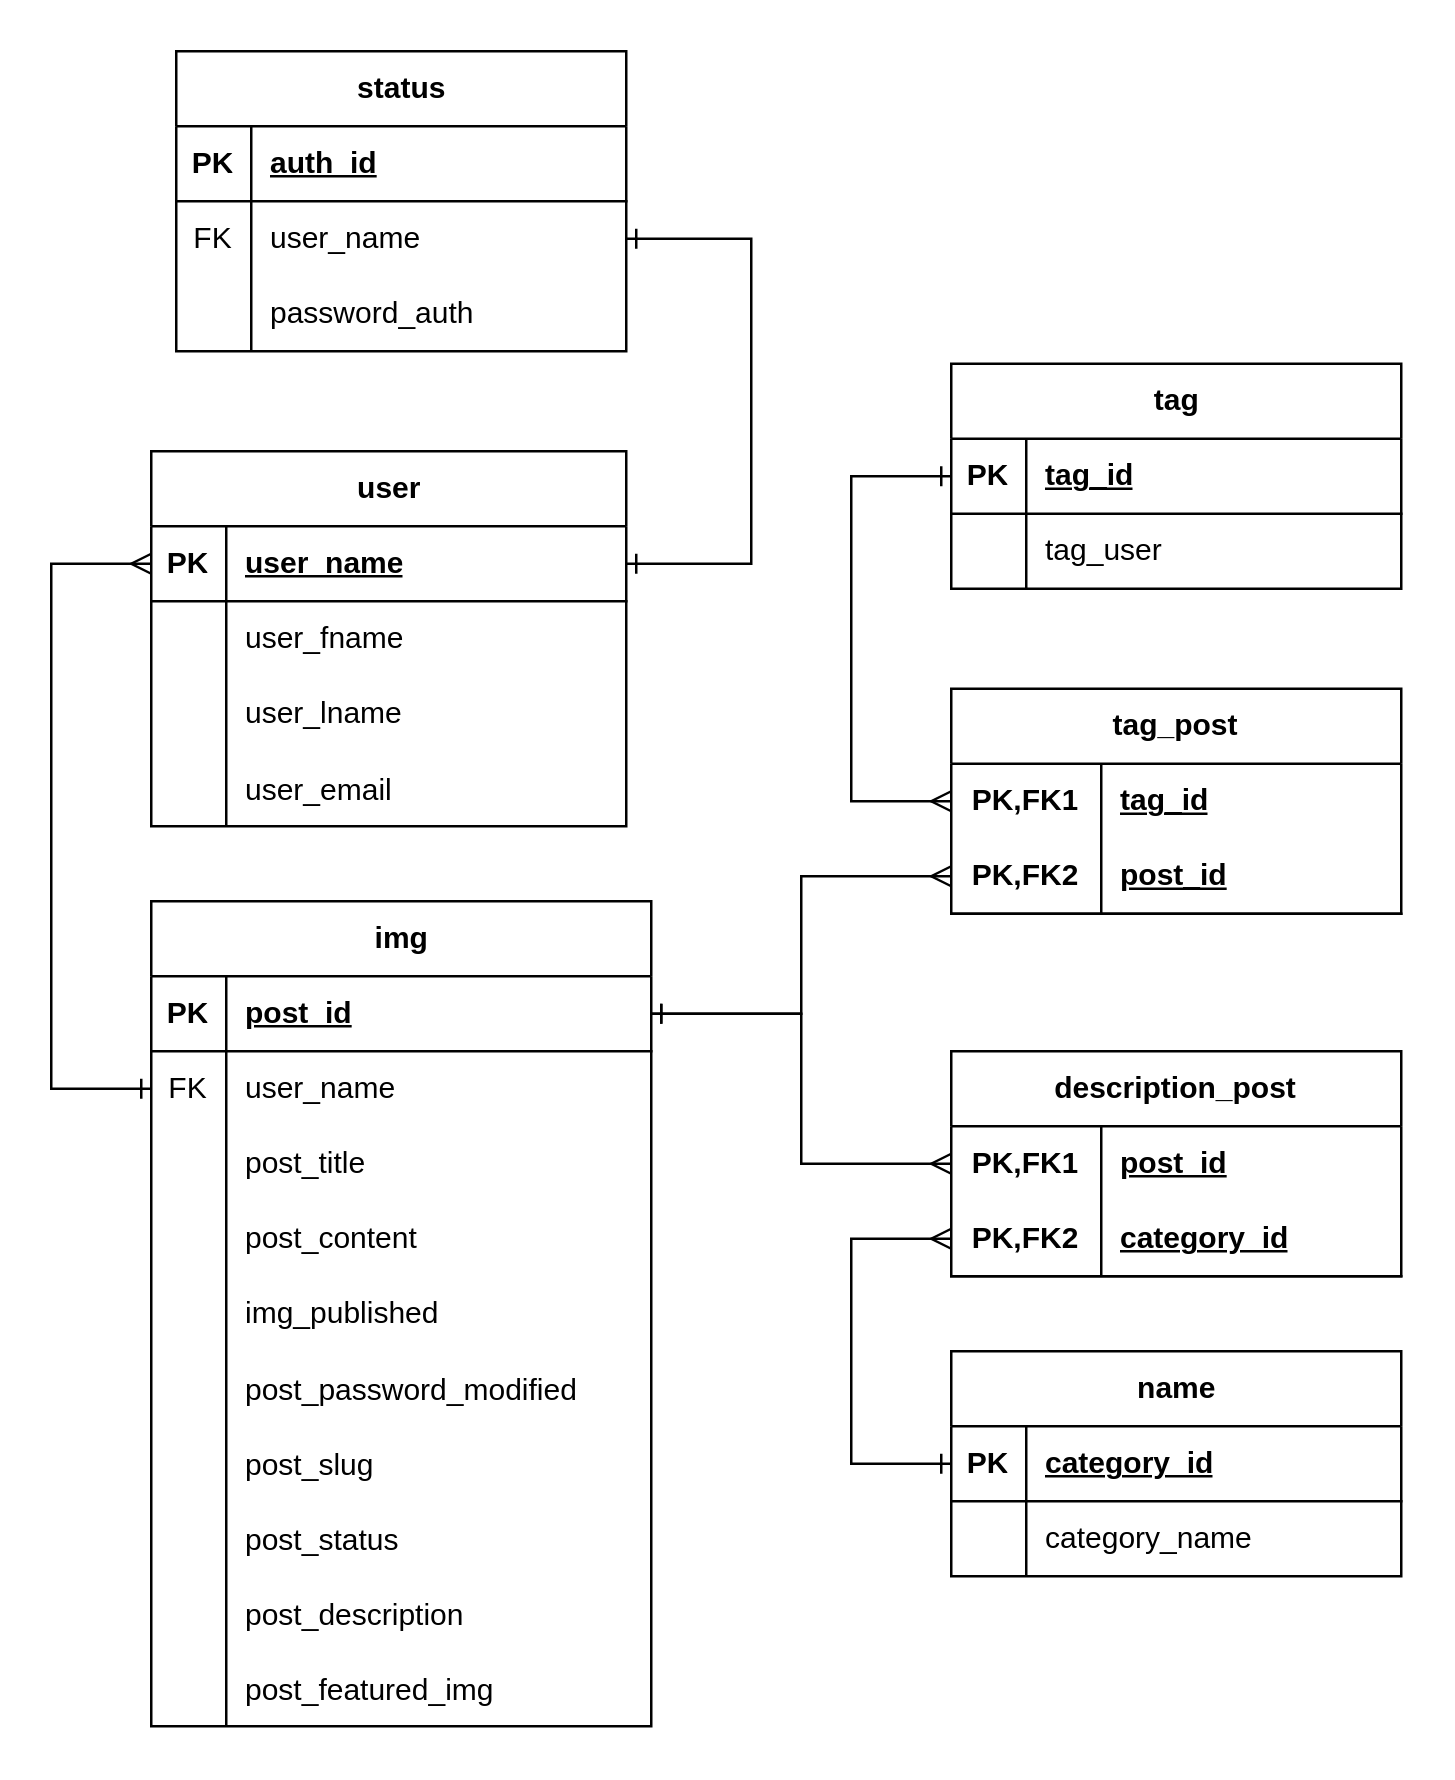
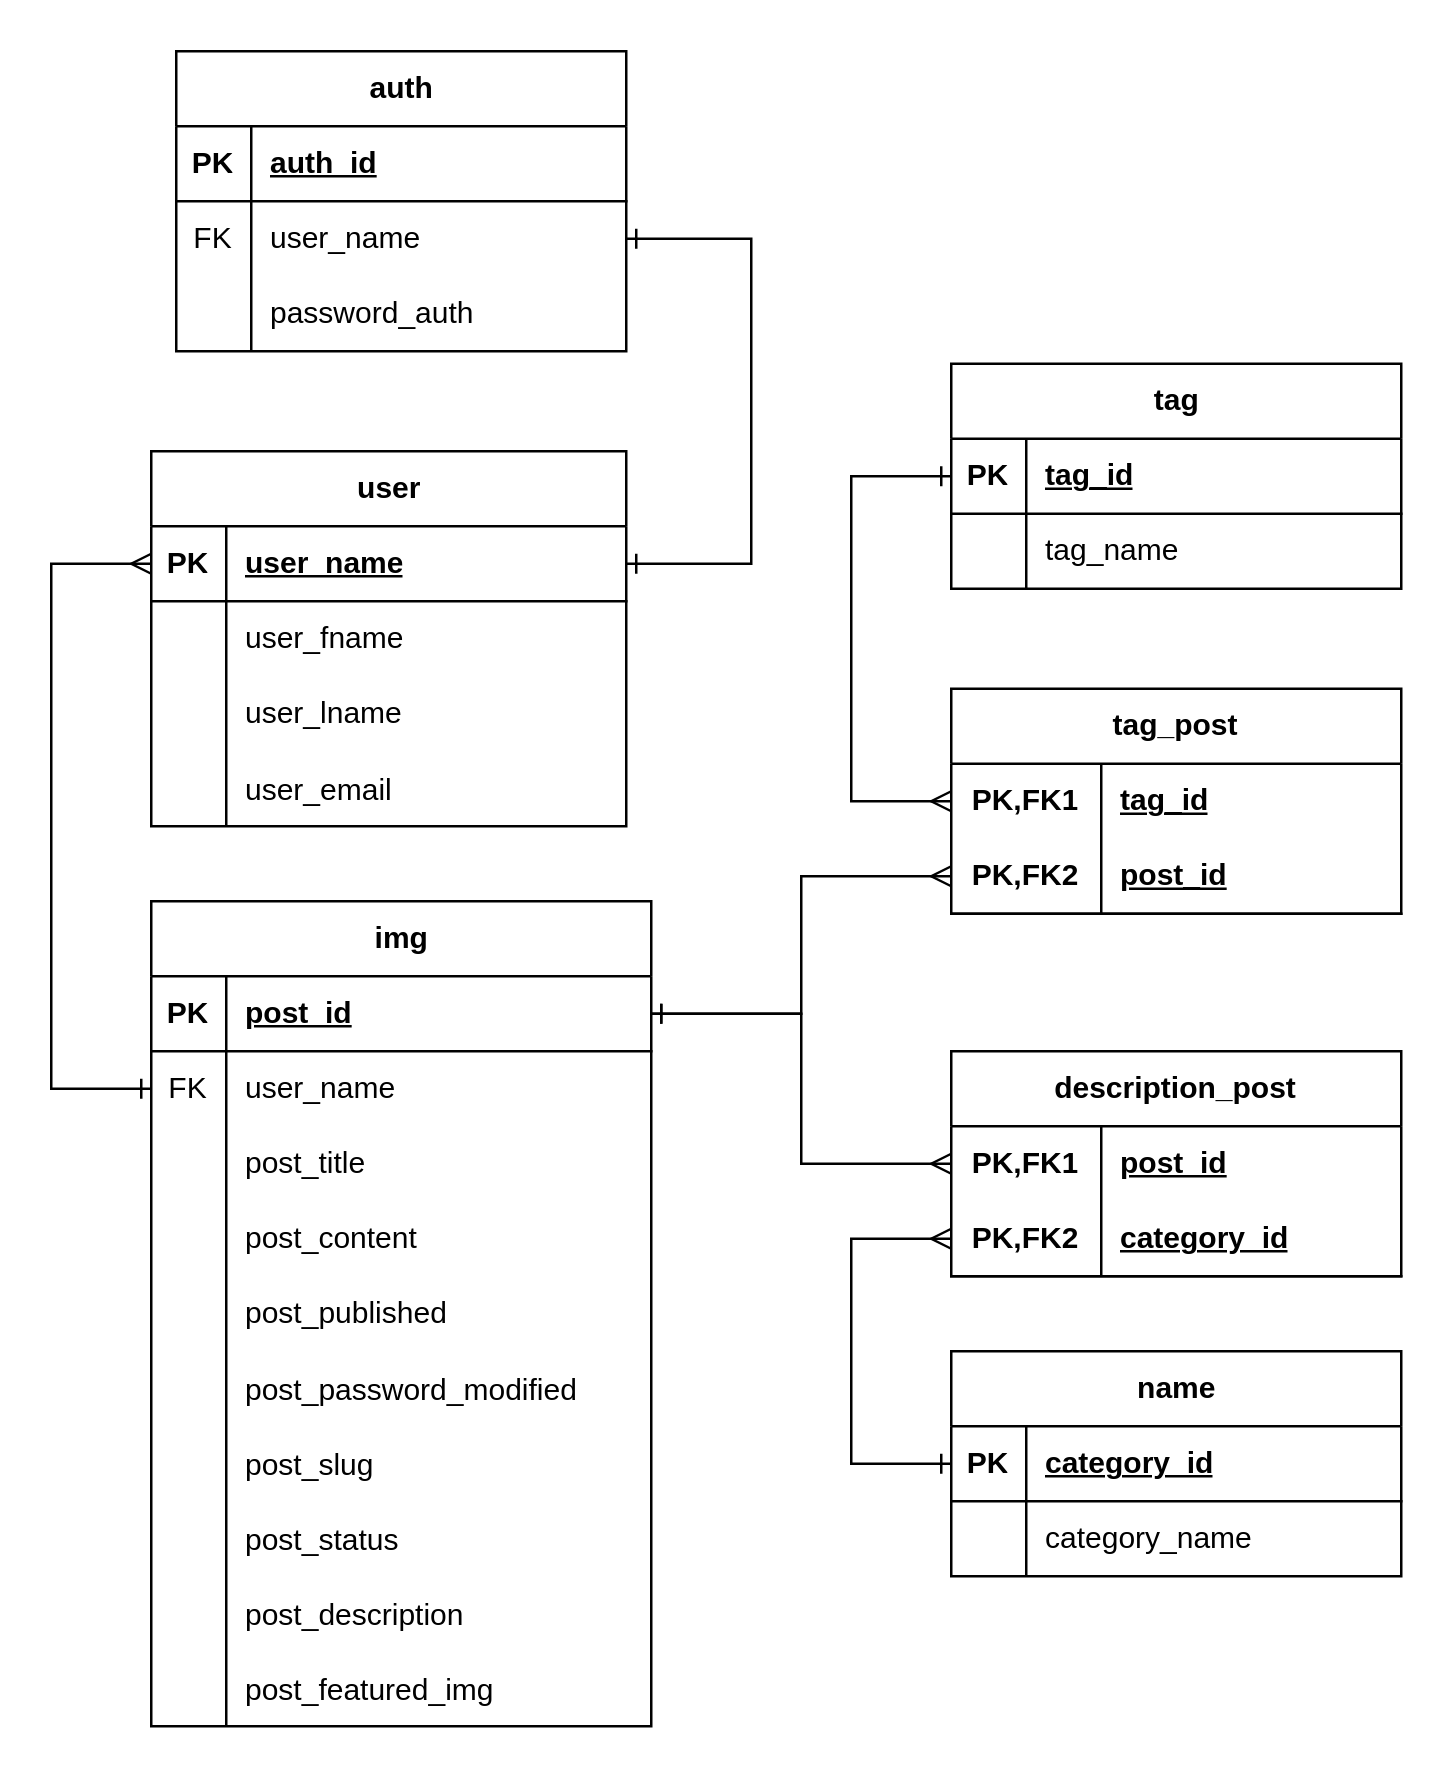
node "status": label "status" -> "auth"
node "tag_user": label "tag_user" -> "tag_name"
node "img_published": label "img_published" -> "post_published"
